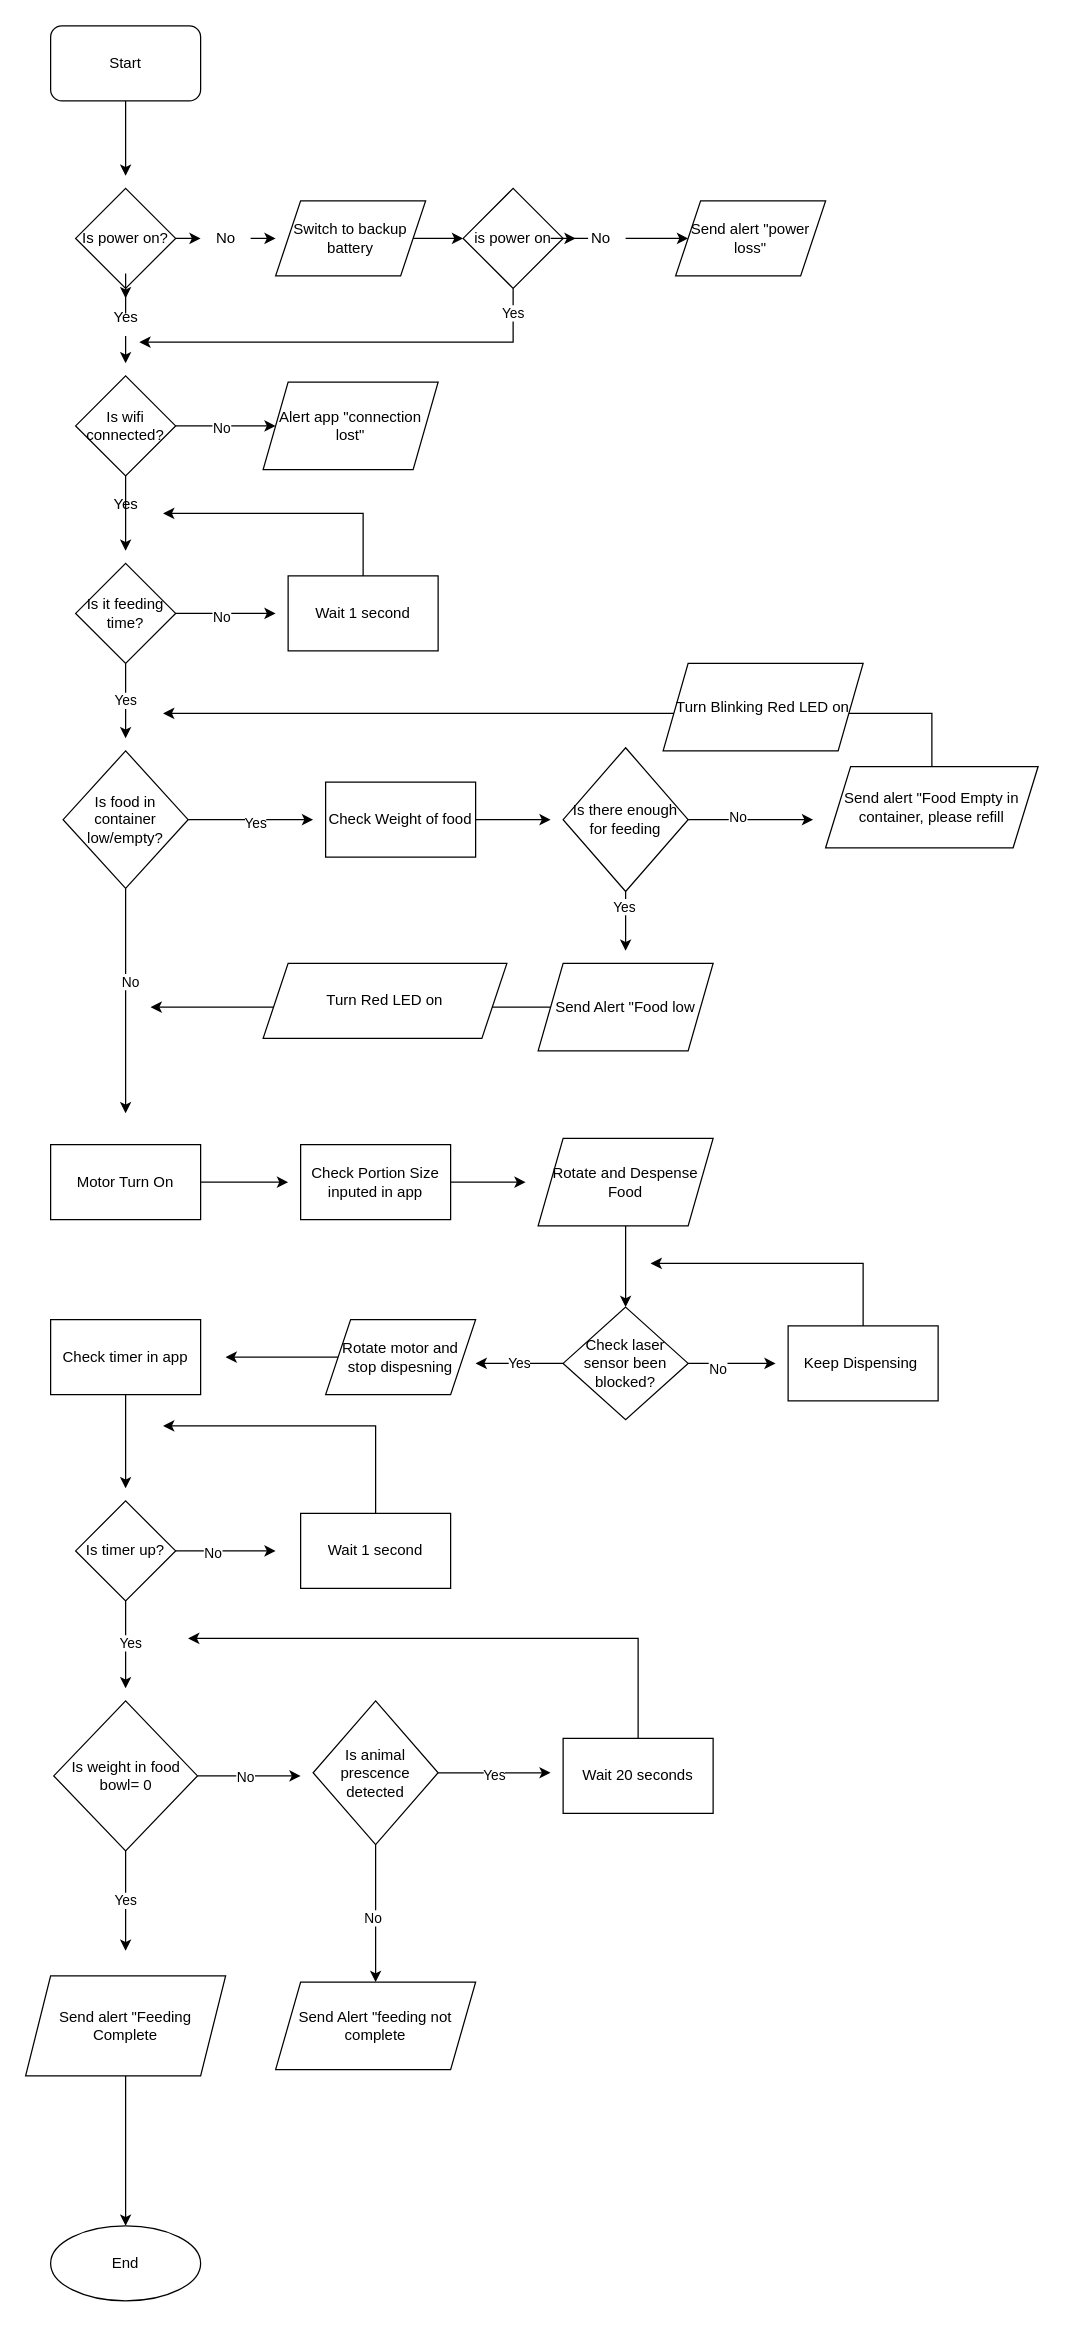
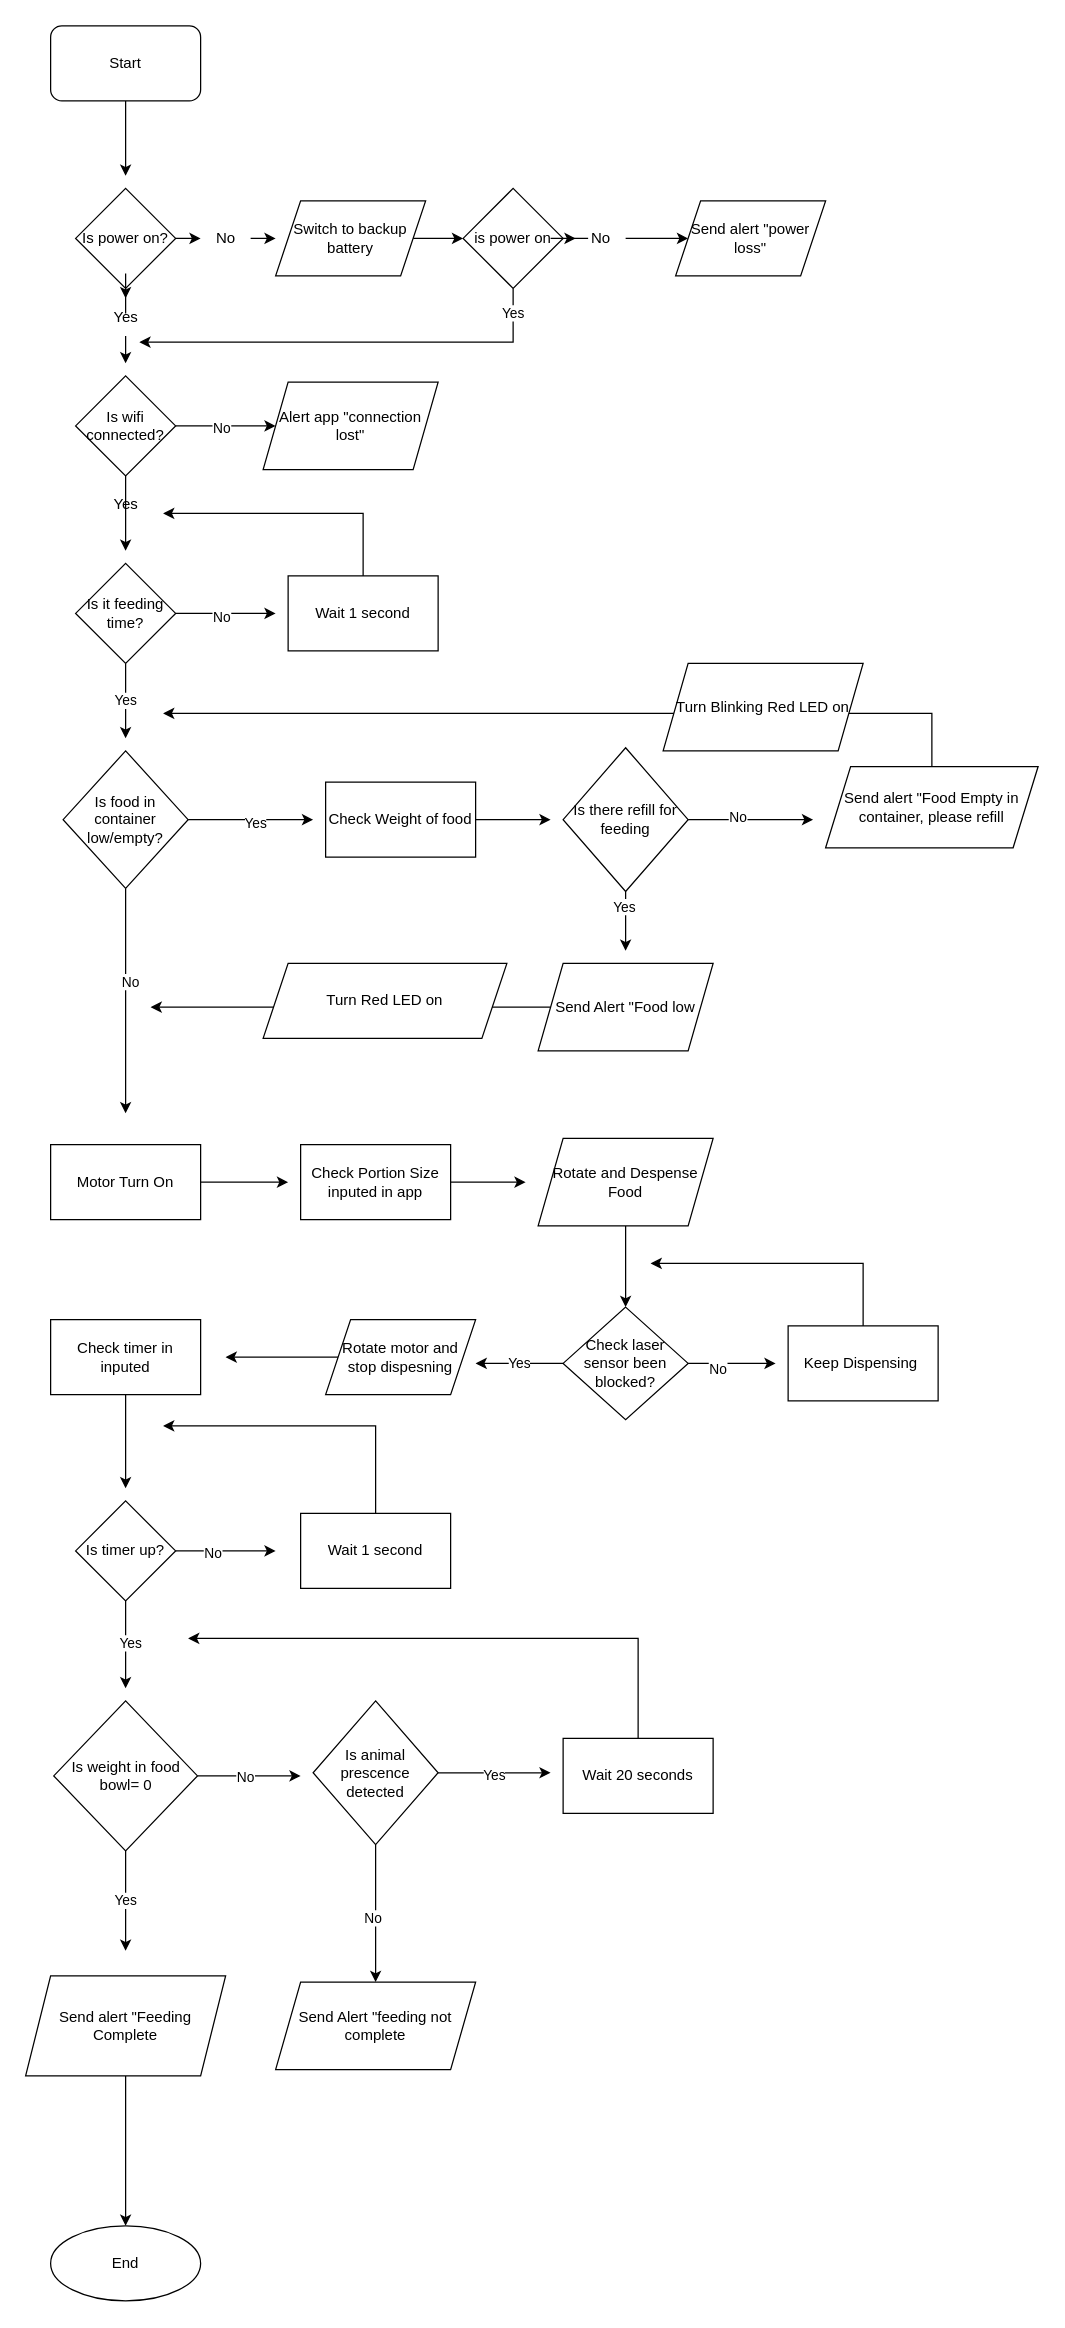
node "Is there enough for feeding": label "Is there enough for feeding" -> "Is there refill for feeding"
node "Check timer in app": label "Check timer in app" -> "Check timer in inputed"
